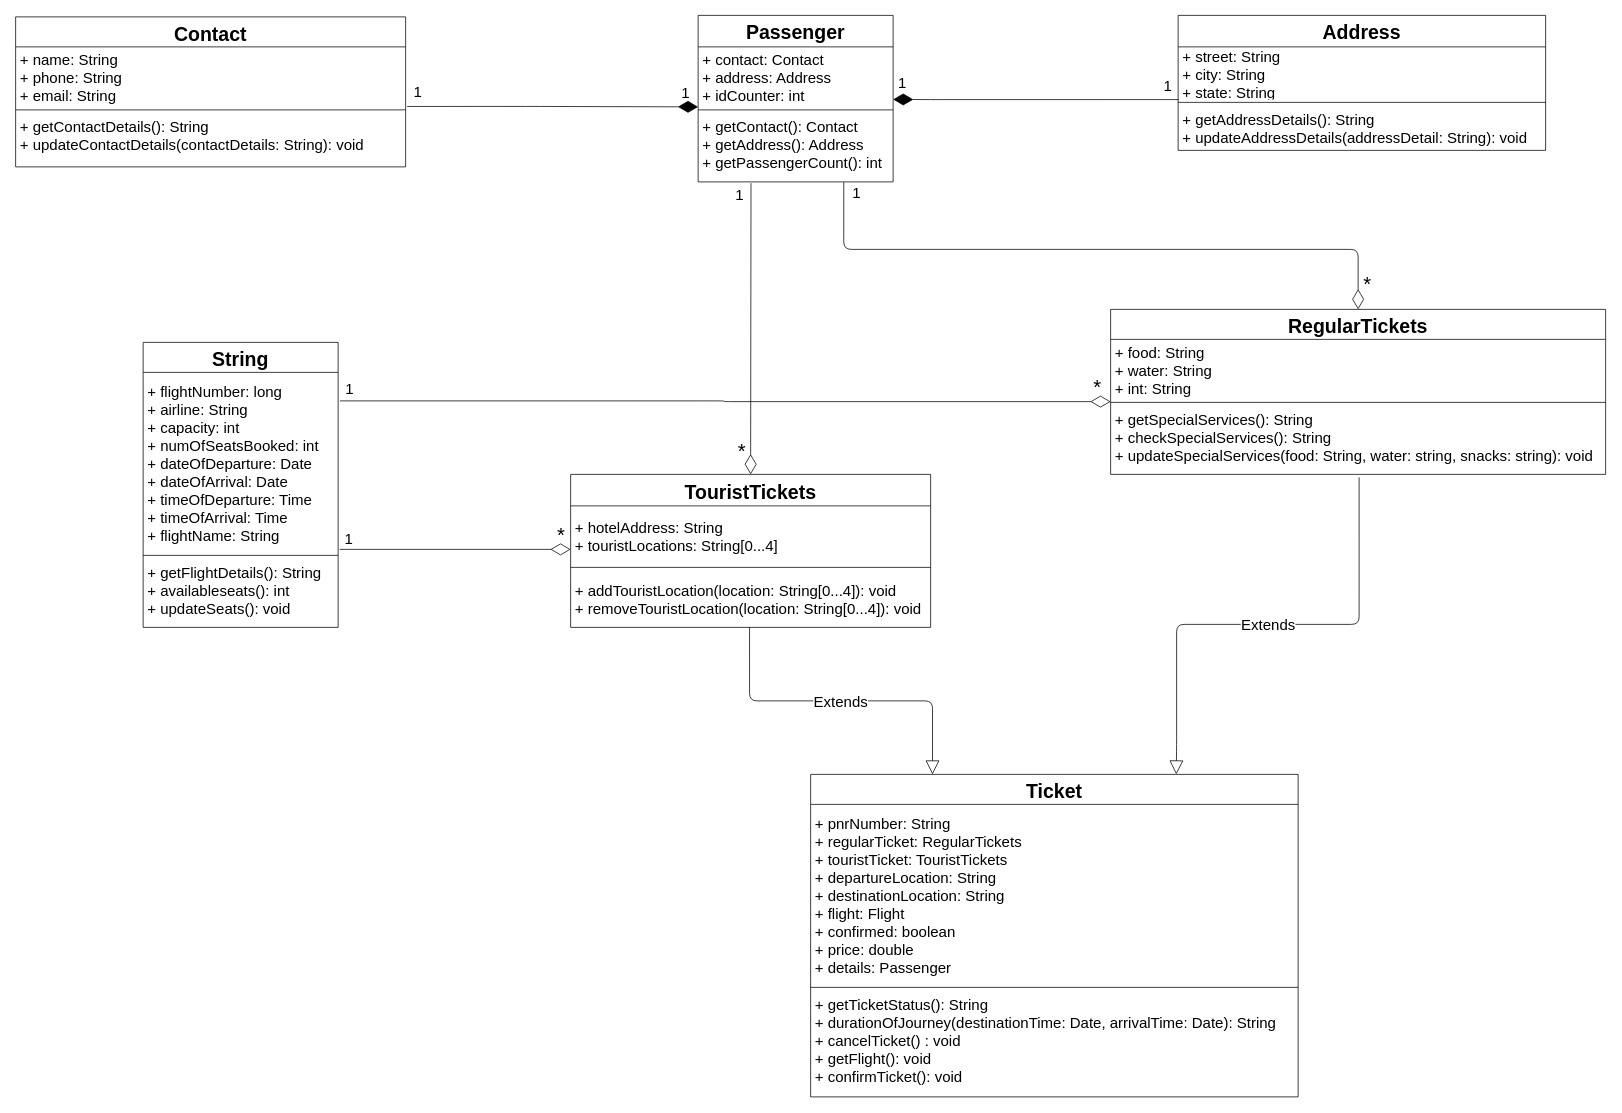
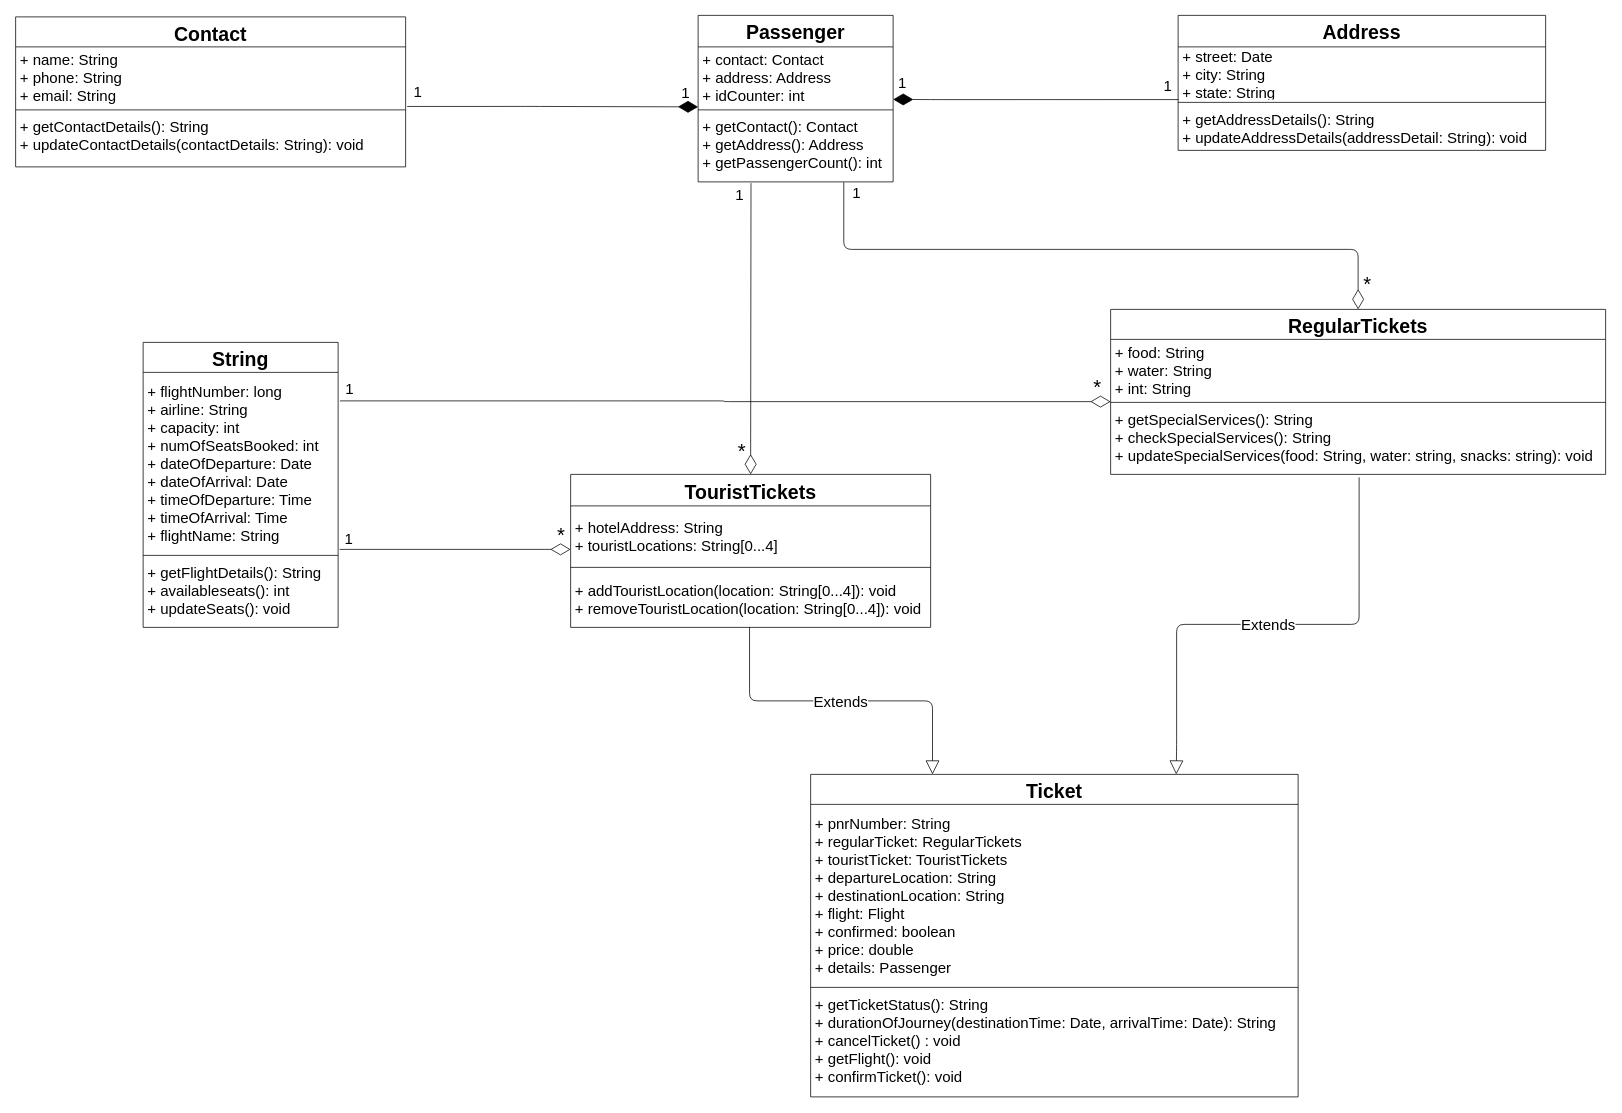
node "+ street: String + city: String + state: String": label "+ street: String + city: String + state: String" -> "+ street: Date + city: String + state: String"
